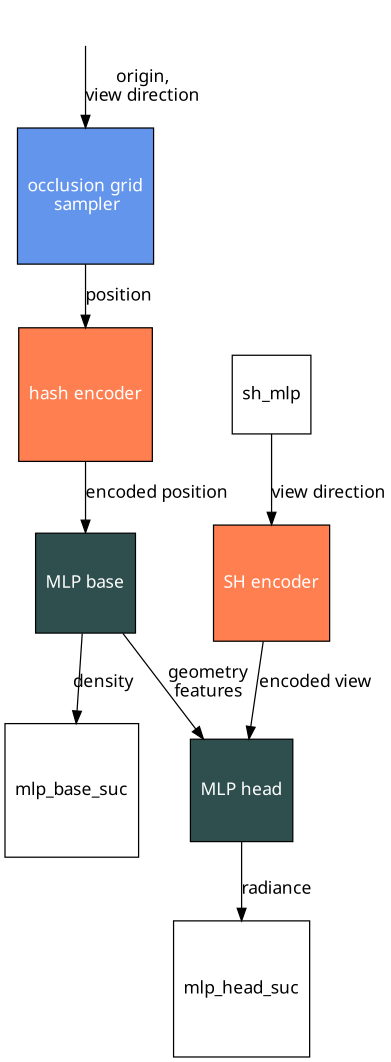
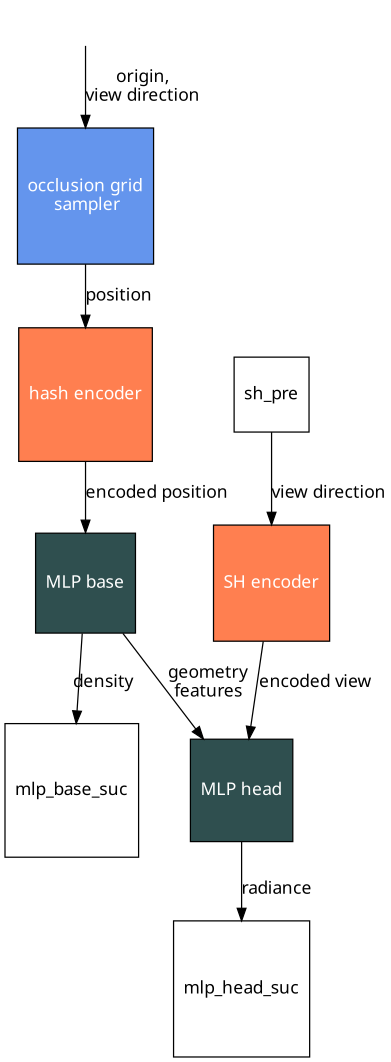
node "sh_mlp": label "sh_mlp" -> "sh_pre"
